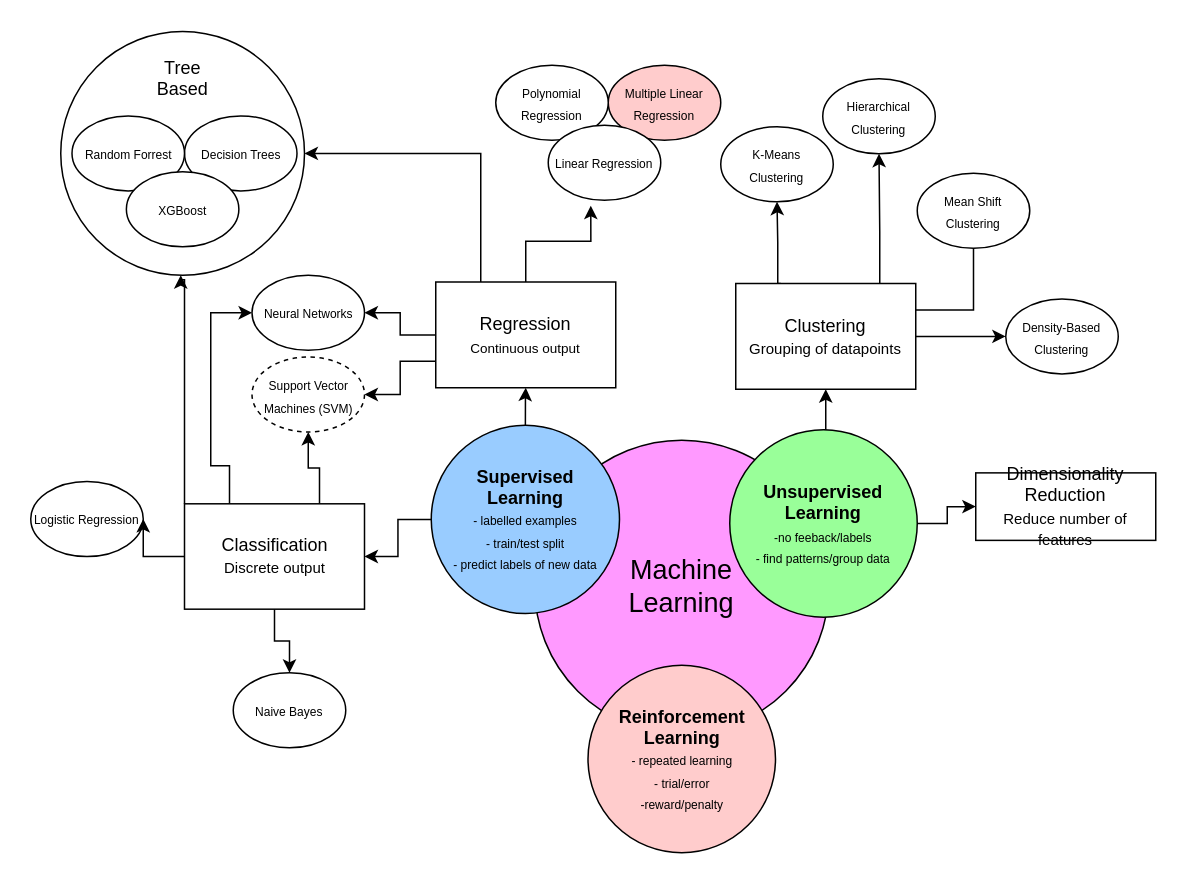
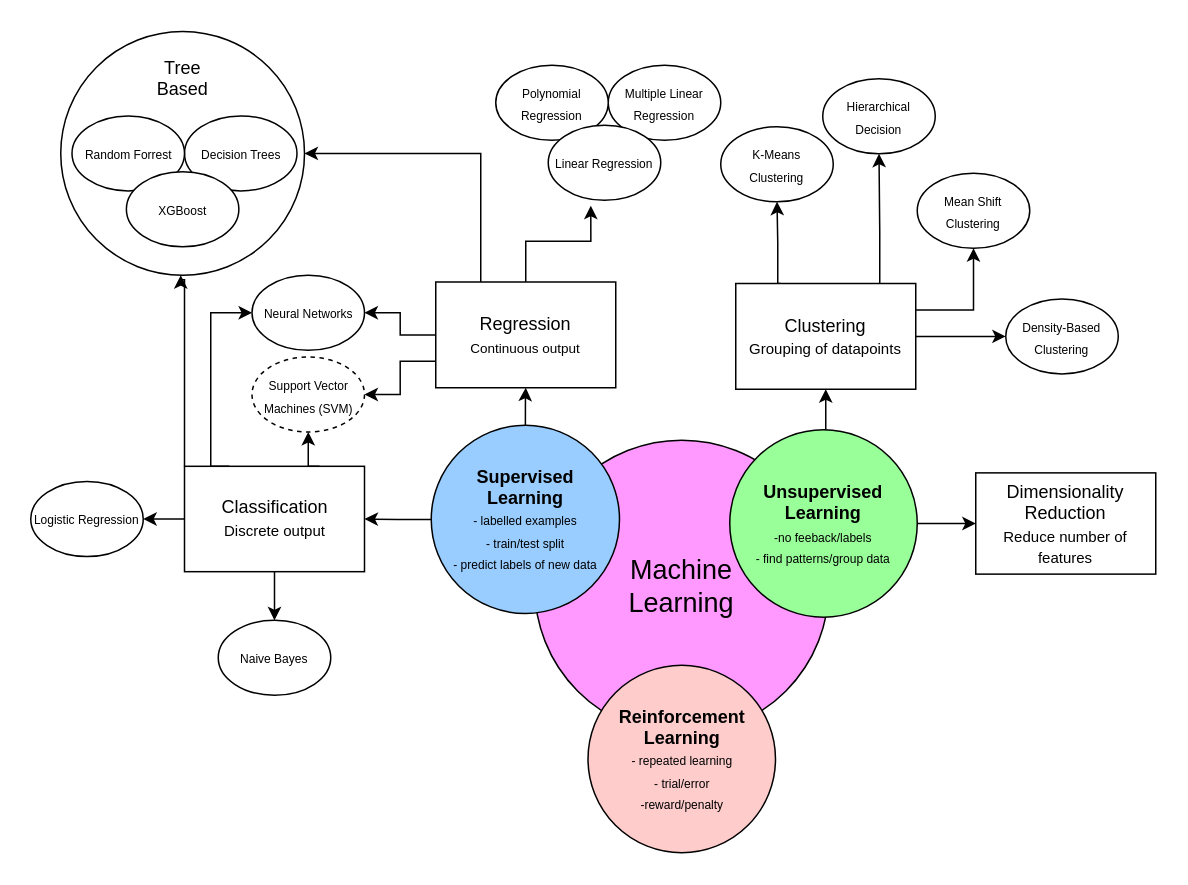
node "Multiple Linear Regression": fillcolor #ffcccc -> #ffffff
node "Hierarchical Clustering": label "Hierarchical Clustering" -> "Hierarchical Decision"
edge "Mean Shift Clustering" -- "Clustering Grouping of datapoints": arrowhead none -> classic
node "Dimensionality Reduction Reduce number of features": size 180x68 -> 180x101
node "Classification Discrete output": moved (275, 556) -> (275, 519)
node "Naive Bayes": moved (290, 710) -> (275, 658)
